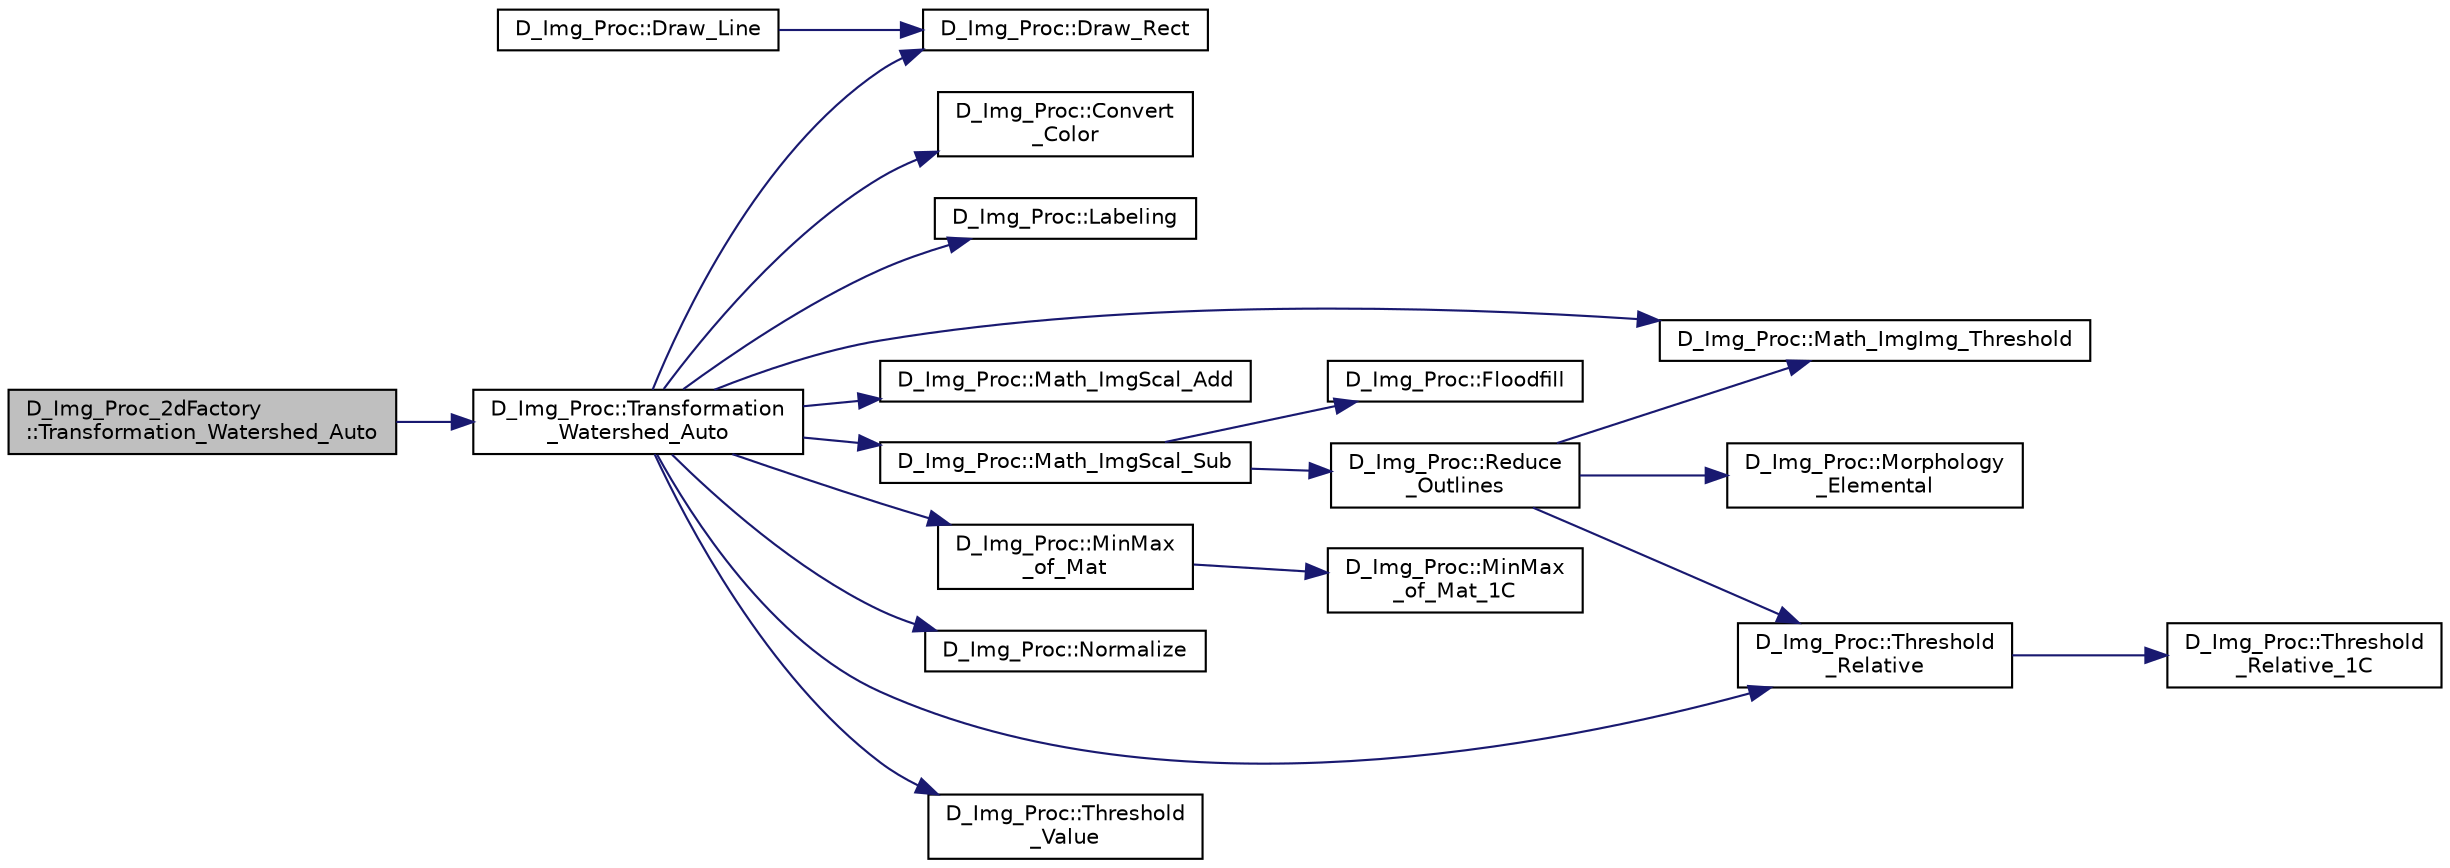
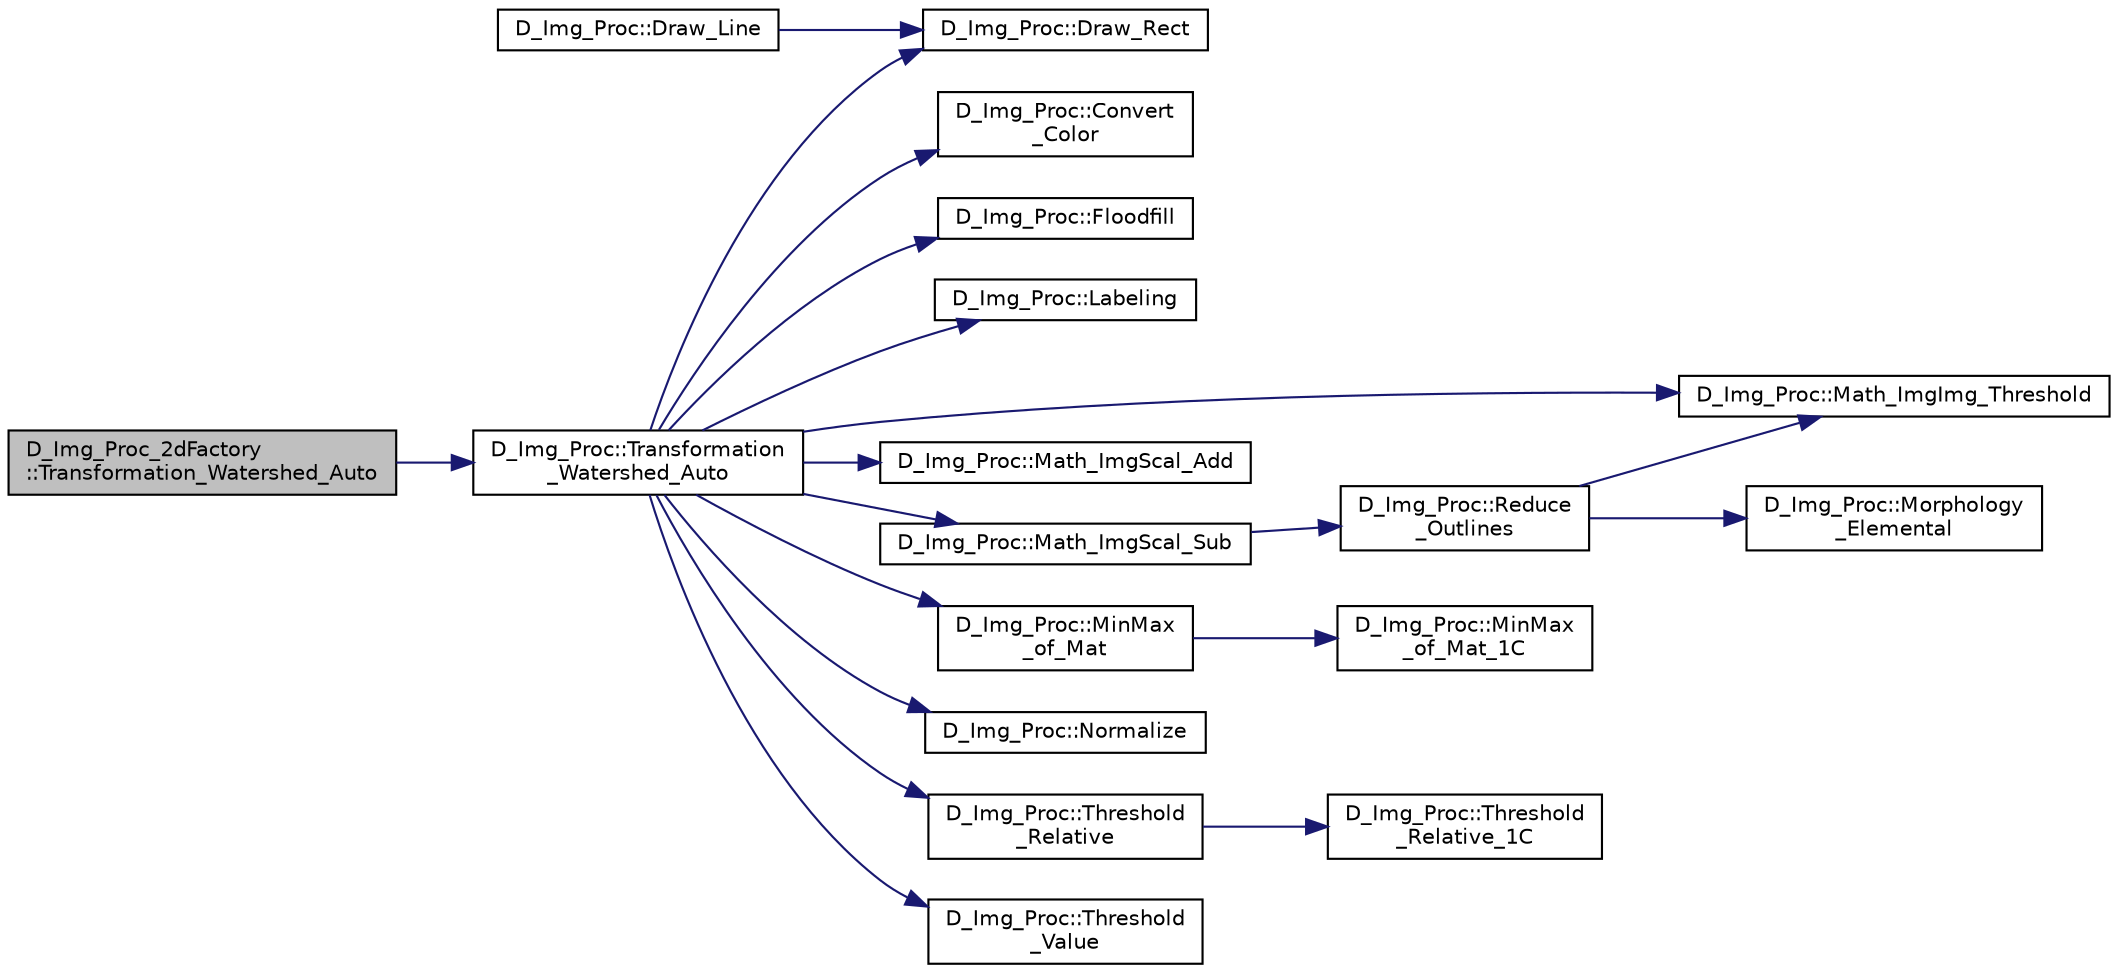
edge "D_Img_Proc::Math_ImgScal_Sub" -> "D_Img_Proc::Floodfill": now "D_Img_Proc::Transformation _Watershed_Auto" -> "D_Img_Proc::Floodfill"
edge "D_Img_Proc::Reduce _Outlines" -> "D_Img_Proc::Threshold _Relative": removed
